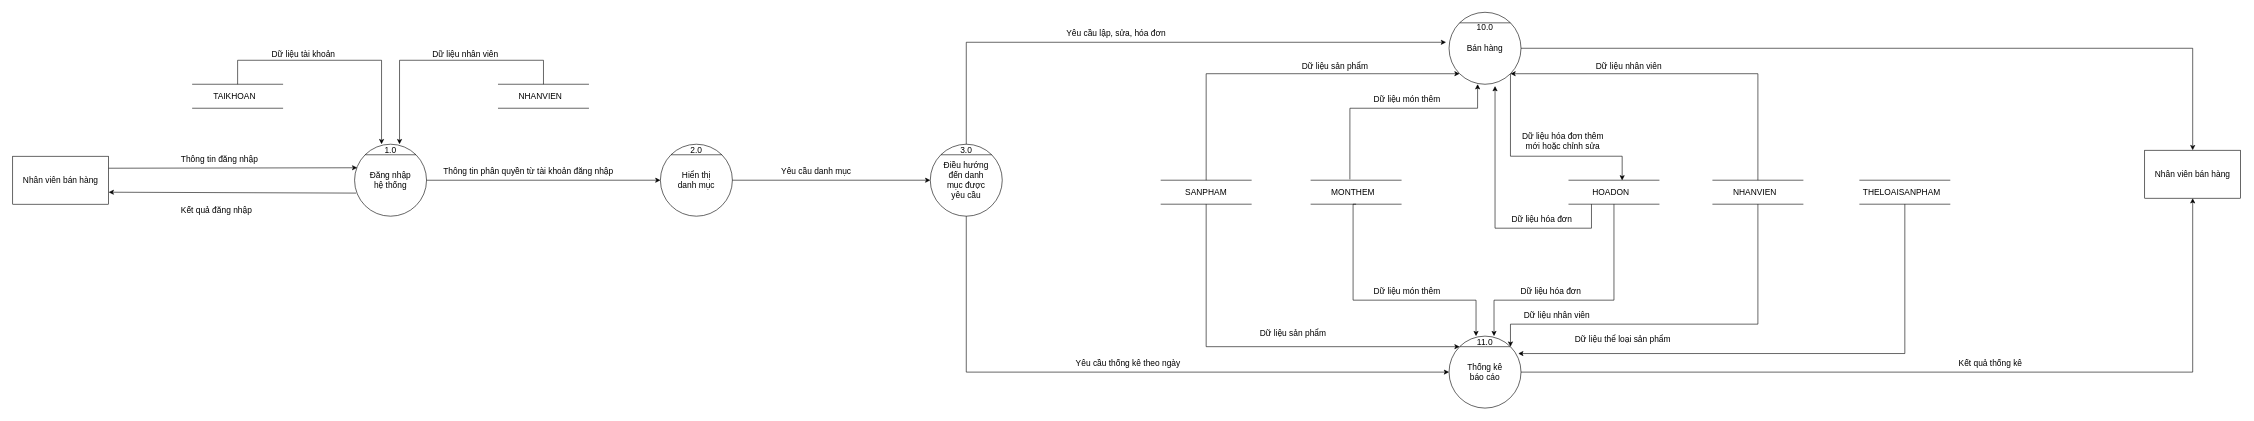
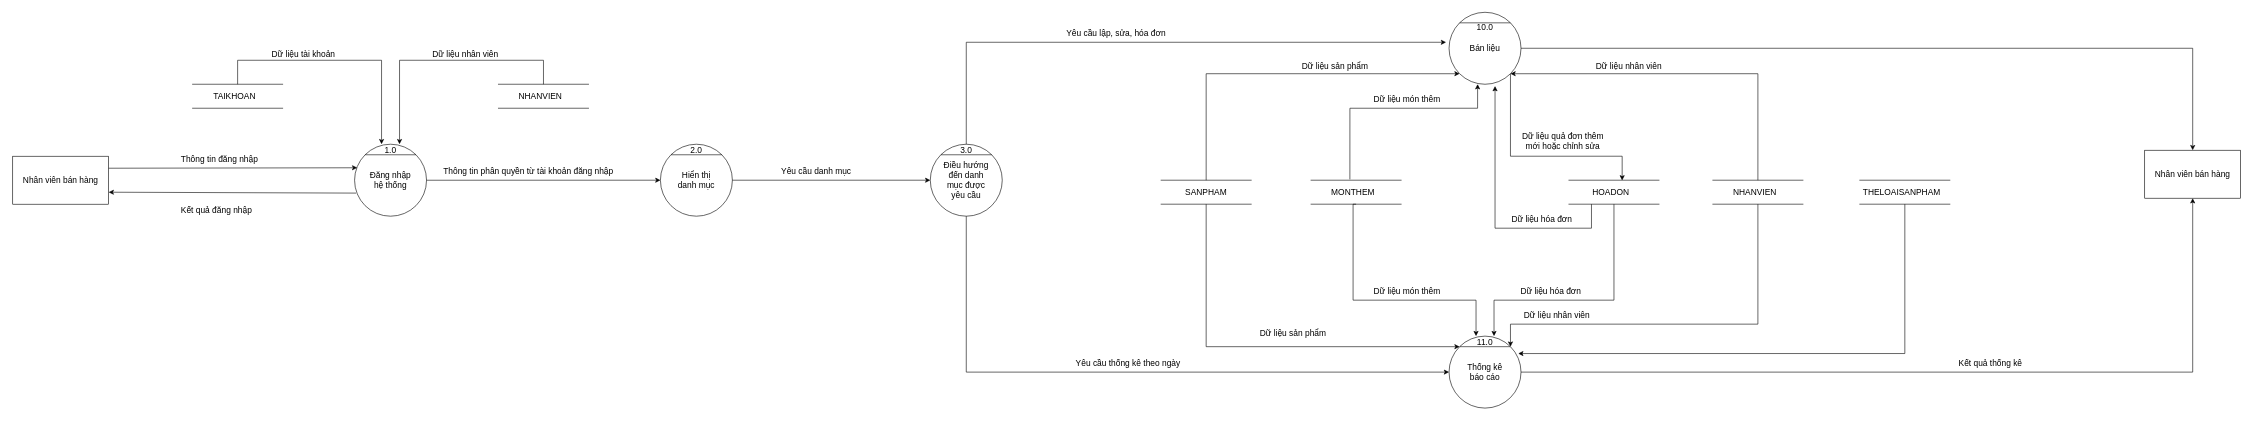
node "Bán hàng": label "Bán hàng" -> "Bán liệu"
node "Dữ liệu hóa đơn thêm mới hoặc chỉnh sửa": label "Dữ liệu hóa đơn thêm mới hoặc chỉnh sửa" -> "Dữ liệu quả đơn thêm mới hoặc chỉnh sửa"
node "Dữ liệu thể loại sản phẩm": removed
